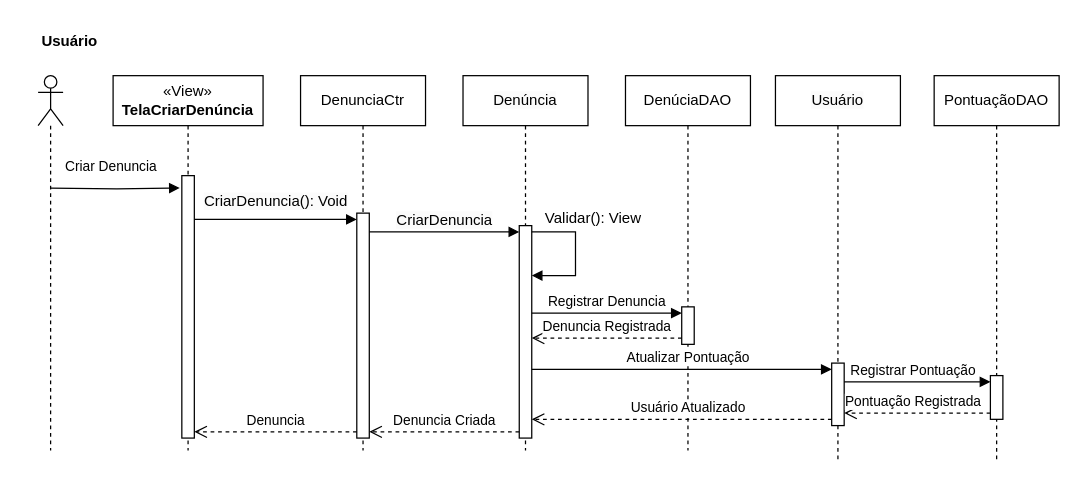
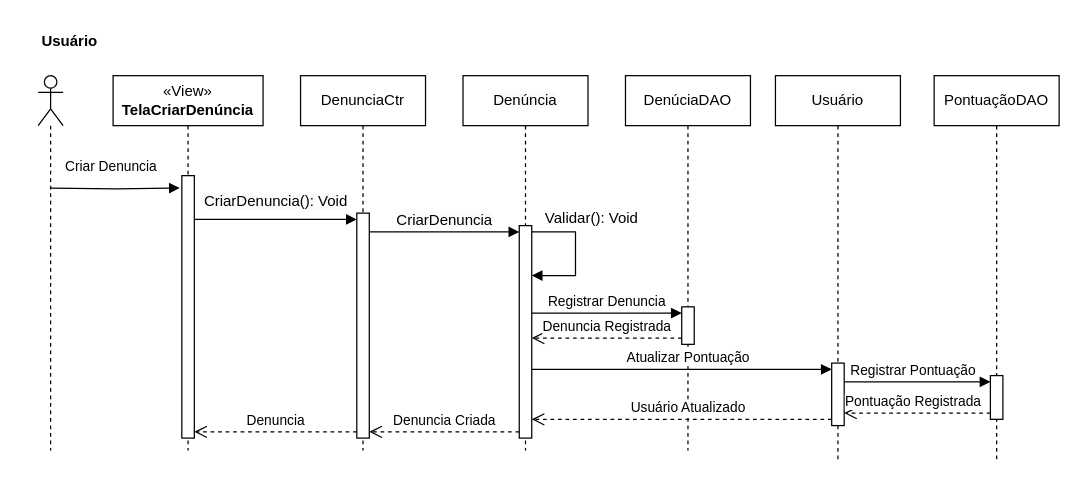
node "Validar(): View": label "Validar(): View" -> "Validar(): Void"
